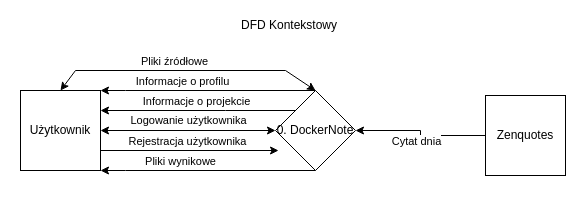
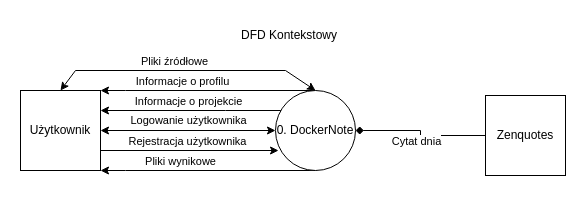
node "DFD Kontekstowy": moved (290, 26) -> (290, 36)
node "0. DockerNote": shape diamond -> ellipse
edge "Zenquotes" -> "0. DockerNote": arrowhead classic -> diamond
